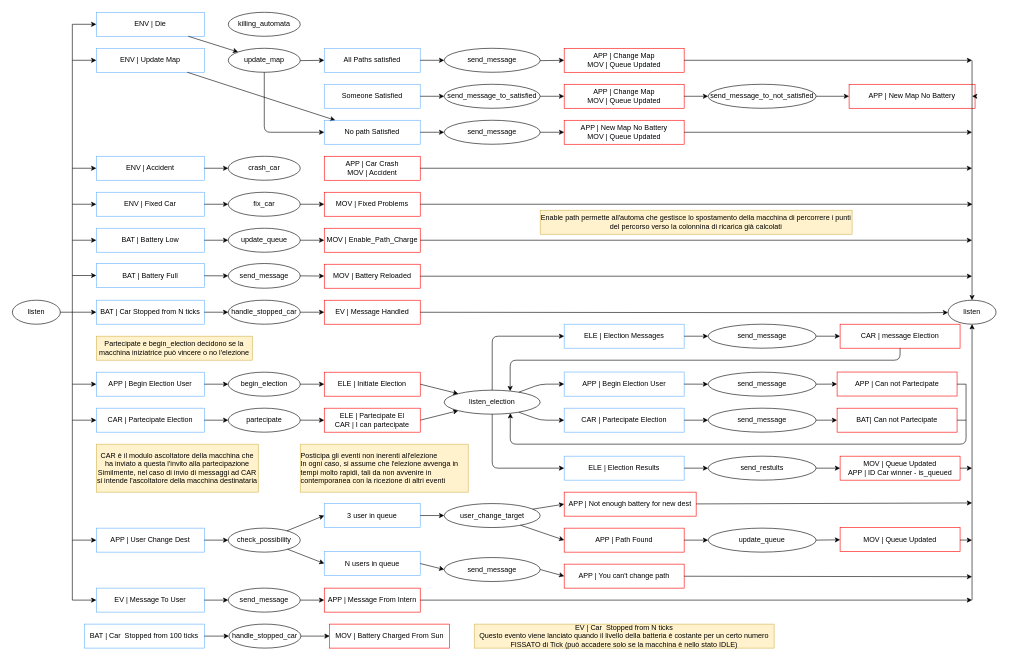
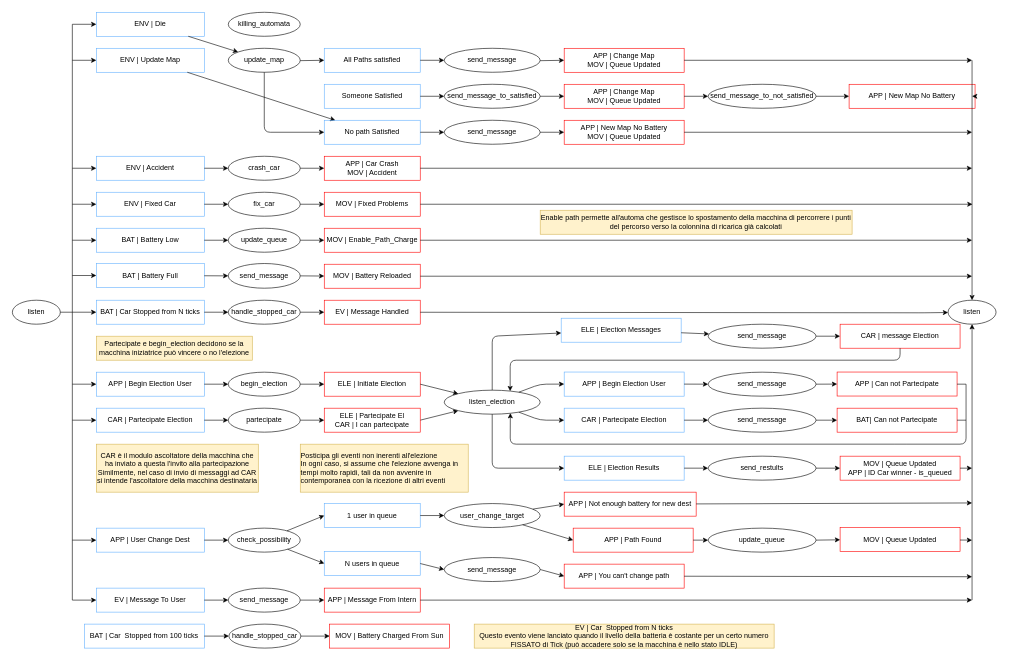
edge "crash_car" -> "APP | Car Crash MOV | Accident": added
node "ELE | Election Messages": moved (624, 336) -> (621, 330)
node "3 user in queue": label "3 user in queue" -> "1 user in queue"
node "APP | Path Found": moved (624, 540) -> (633, 540)
